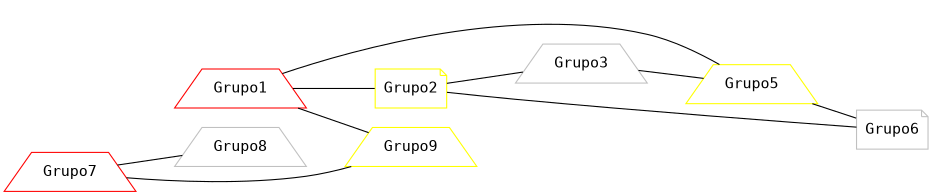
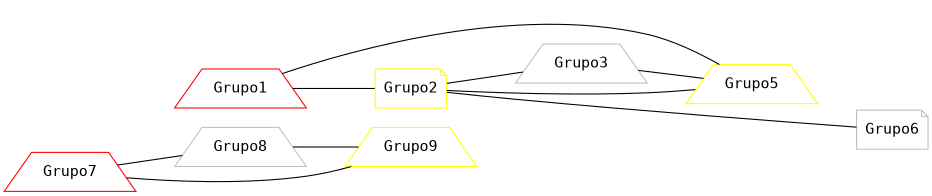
edge "Grupo5" -- "Grupo6": now "Grupo5" -- "Grupo2"
edge "Grupo1" -- "Grupo9": now "Grupo8" -- "Grupo9"
